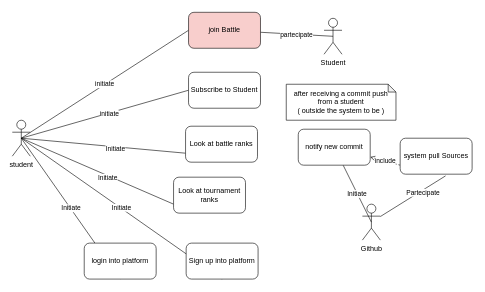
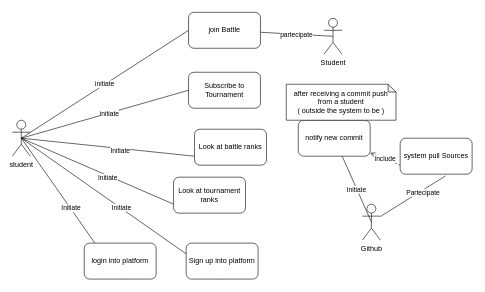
node "join Battle": fillcolor #f8cecc -> #ffffff
node "Subscribe to Student": label "Subscribe to Student" -> "Subscribe to Tournament"
node "Look at battle ranks": moved (222, 144) -> (231, 147)
node "notify new commit": moved (335, 147) -> (335, 138)
